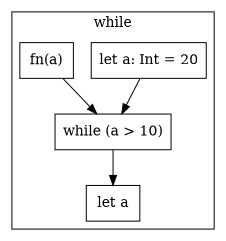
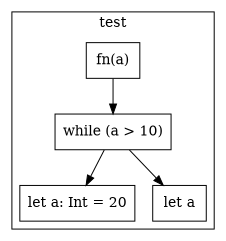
cluster "while": label "while" -> "test"
edge "let a: Int = 20" -> "while (a > 10)": reversed
